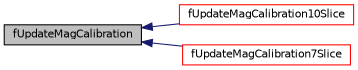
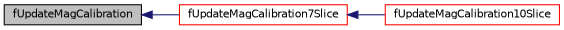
edge "fUpdateMagCalibration10Slice" -> "fUpdateMagCalibration": now "fUpdateMagCalibration10Slice" -> "fUpdateMagCalibration7Slice"
